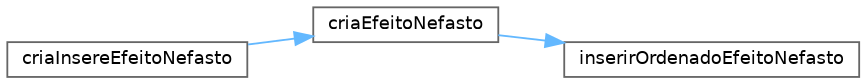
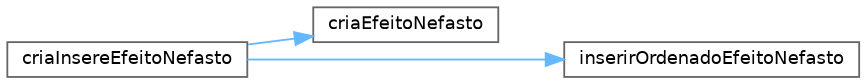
edge "criaEfeitoNefasto" -> "inserirOrdenadoEfeitoNefasto": now "criaInsereEfeitoNefasto" -> "inserirOrdenadoEfeitoNefasto"
